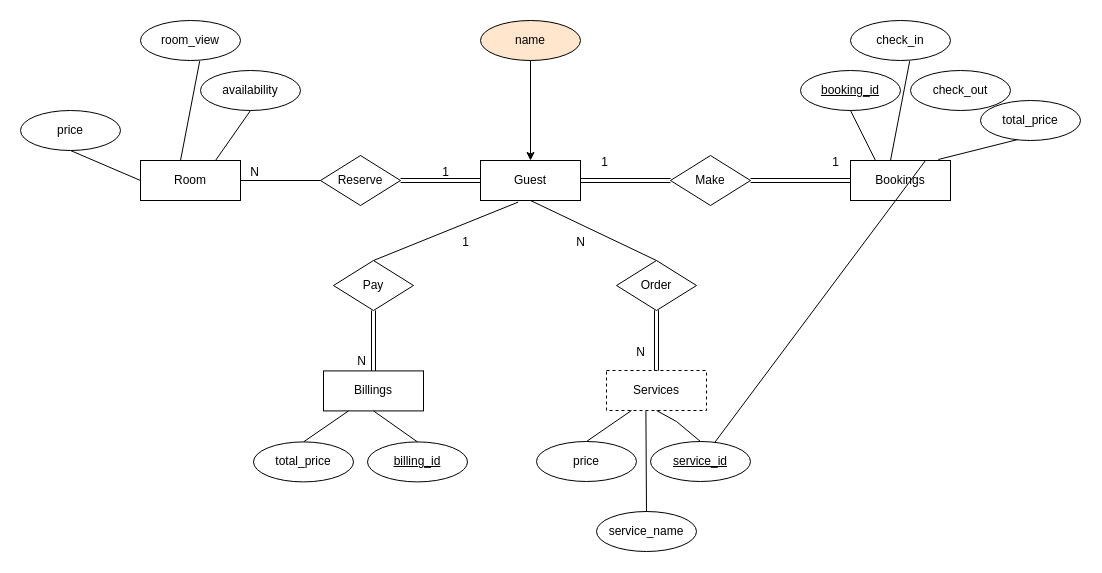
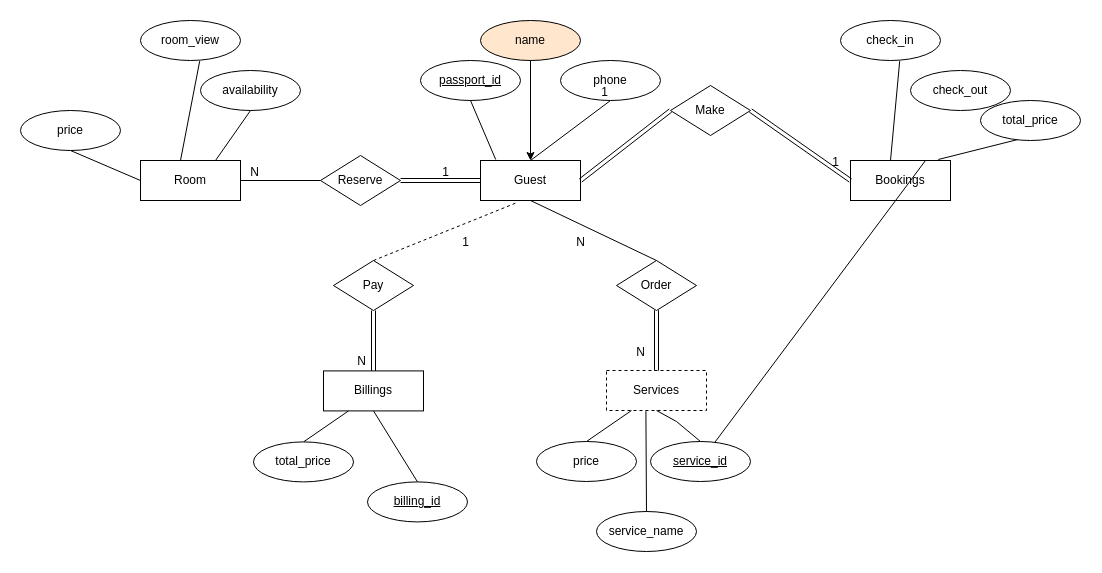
node "check_in": moved (901, 41) -> (891, 41)
node "passport_id": added
node "phone": added
node "booking_id": removed
edge "passport_id" -- "Guest": added
edge "phone" -- "Guest": added
edge "booking_id" -- "Bookings": removed
node "Make": moved (711, 181) -> (711, 111)
edge "Guest" -- "Pay": style solid -> dashed
node "billing_id": moved (418, 462) -> (418, 502)
